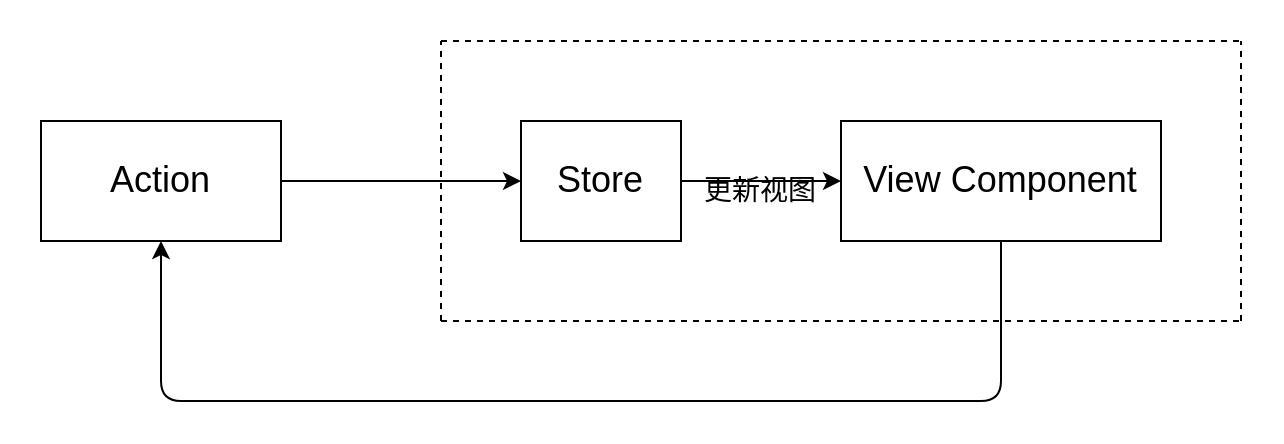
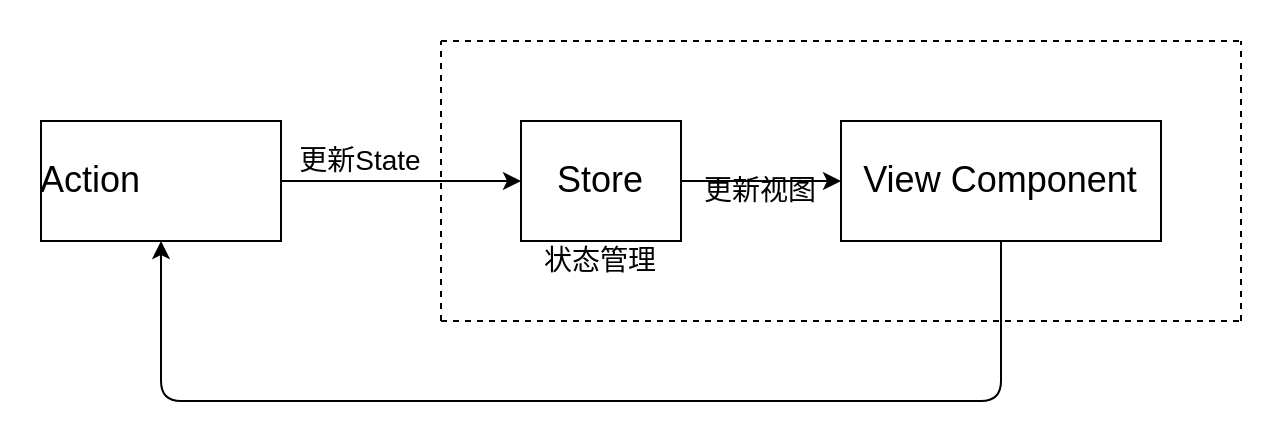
node "更新State": added
node "Action": moved (161, 181) -> (91, 181)
node "状态管理": added
